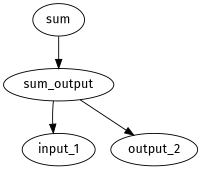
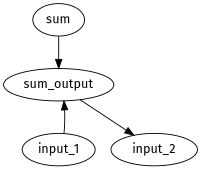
edge "sum_output" -> "input_1": reversed
node "output_2": label "output_2" -> "input_2"
